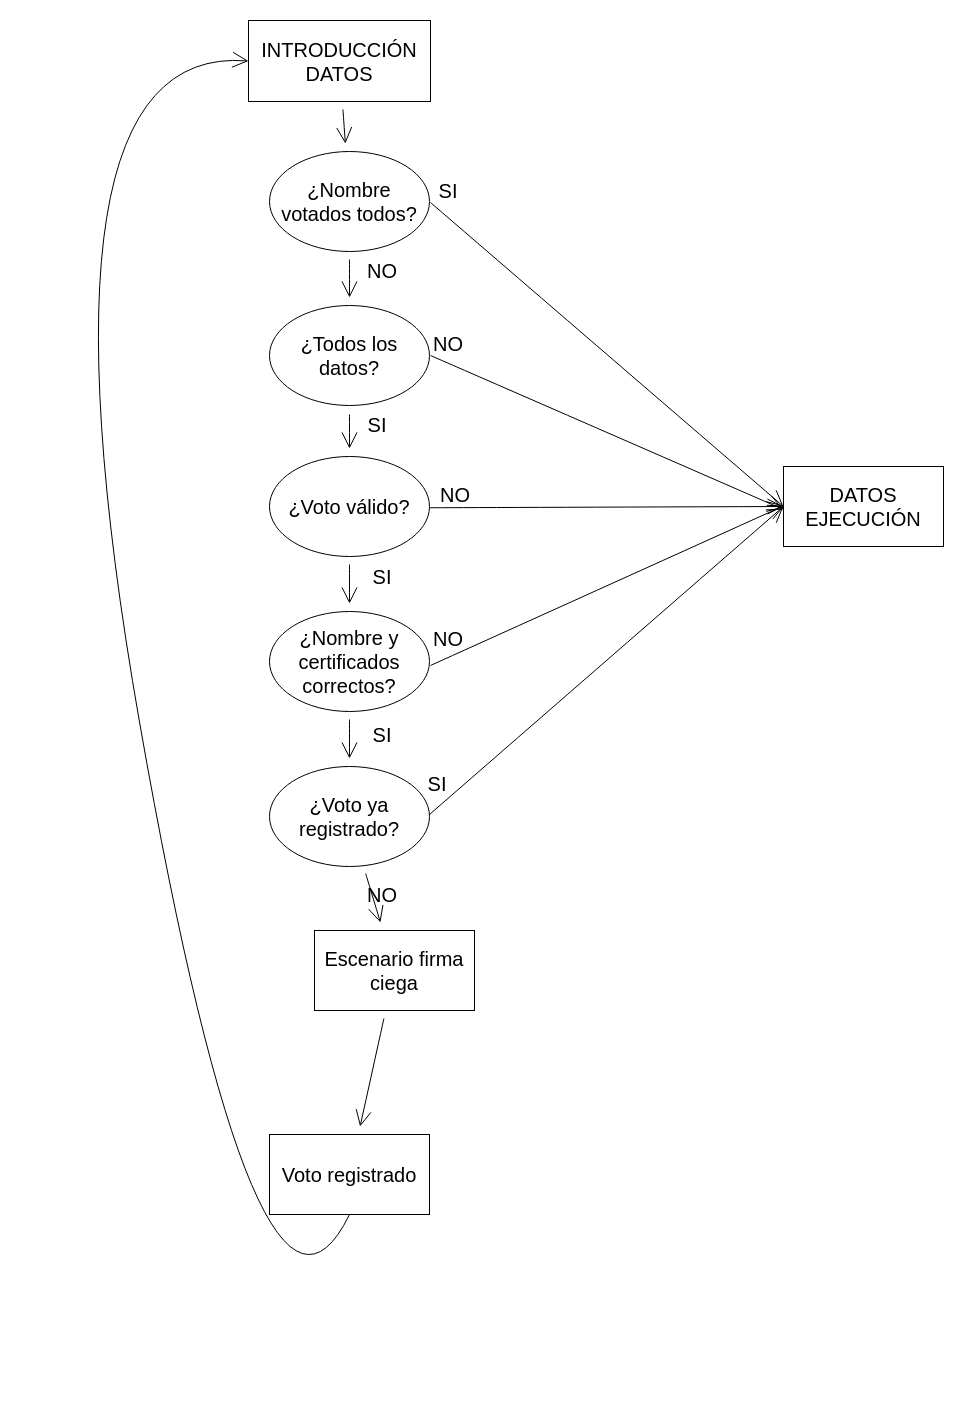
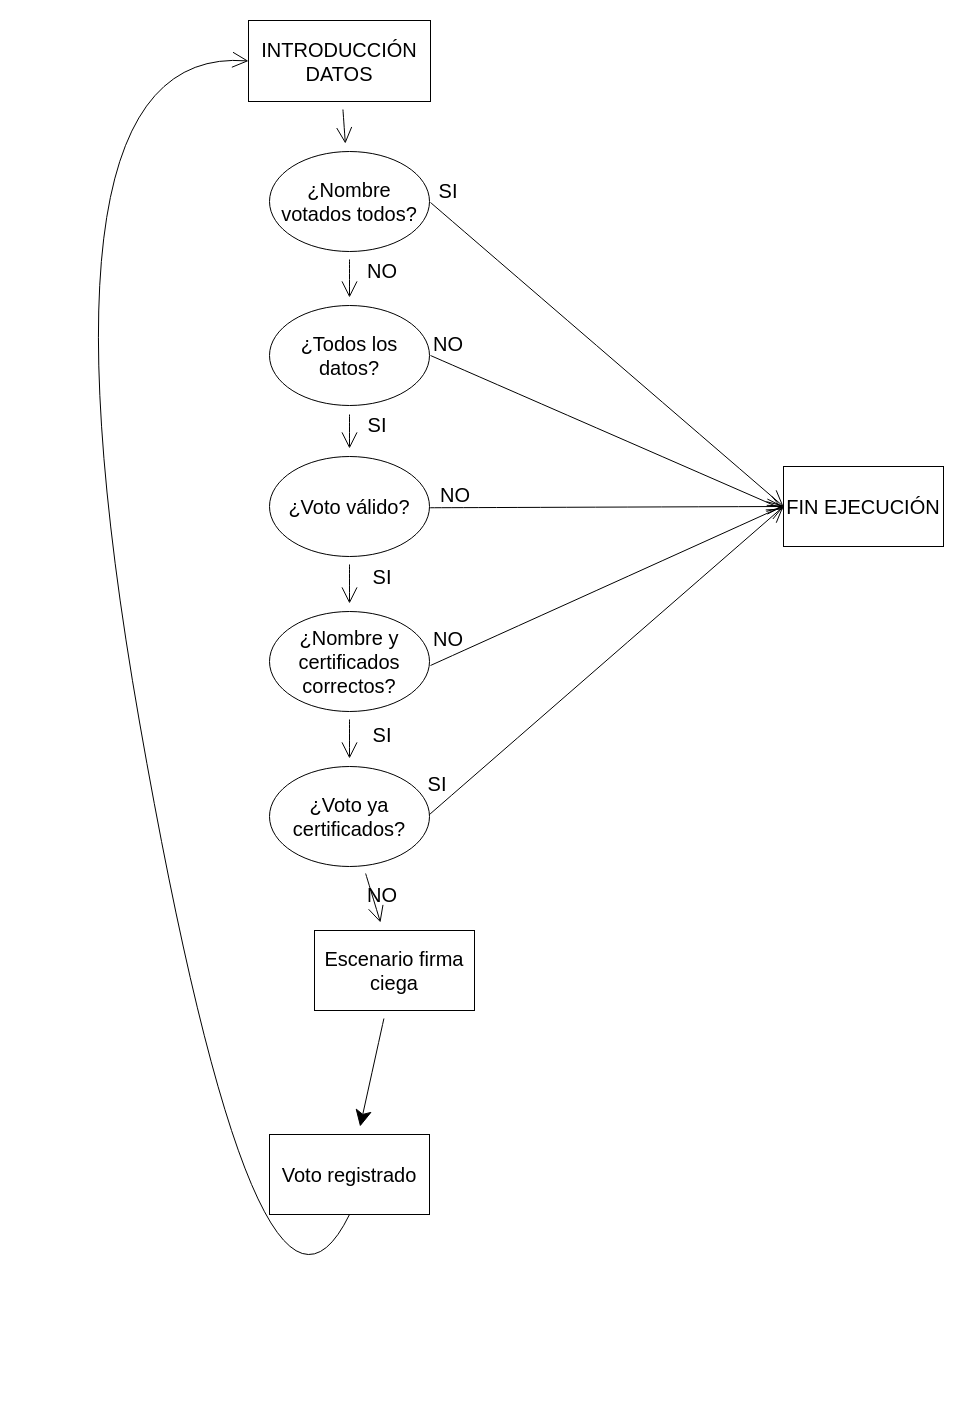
node "DATOS EJECUCIÓN": label "DATOS EJECUCIÓN" -> "FIN EJECUCIÓN"
node "¿Voto ya registrado?": label "¿Voto ya registrado?" -> "¿Voto ya certificados?"
edge "Escenario firma ciega" -> "Voto registrado": arrowhead open -> classic
